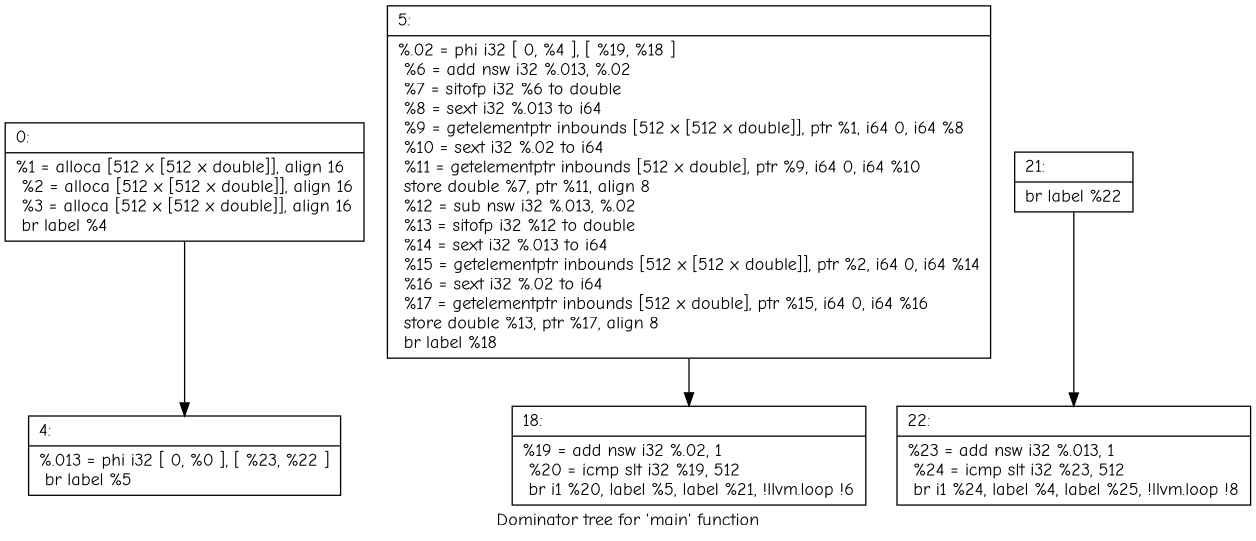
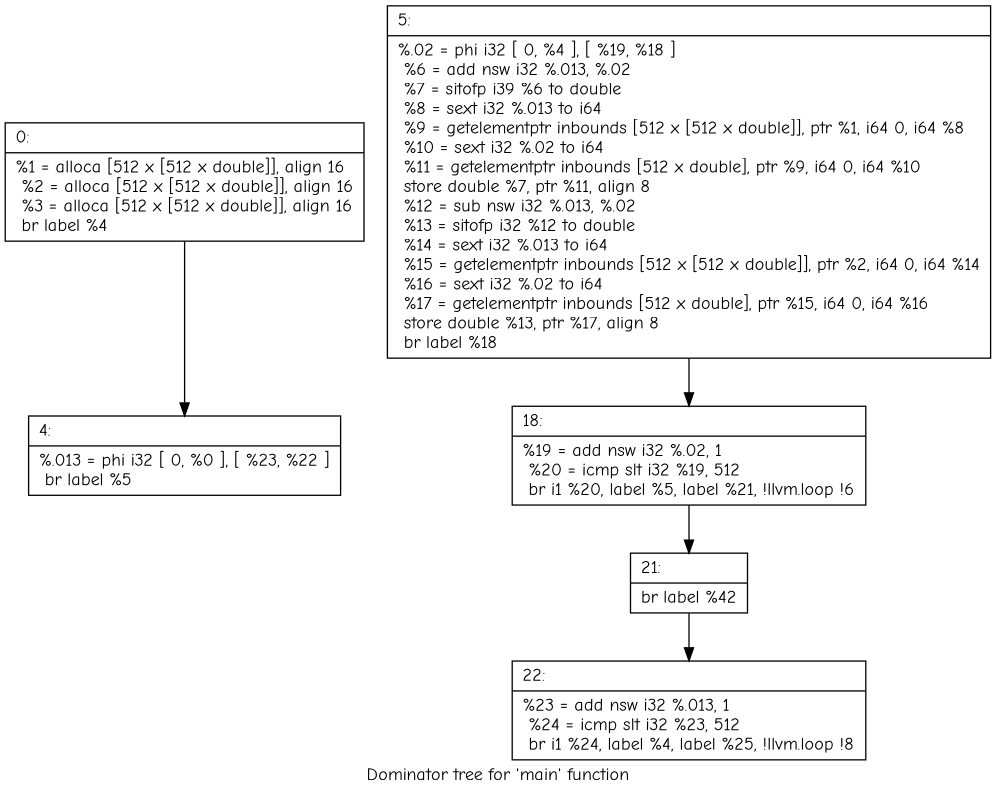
node "5:": text "%7 = sitofp i32 %6 to double" -> "%7 = sitofp i39 %6 to double"
node "21:": text "br label %22" -> "br label %42"
edge "18:" -> "21:": added
